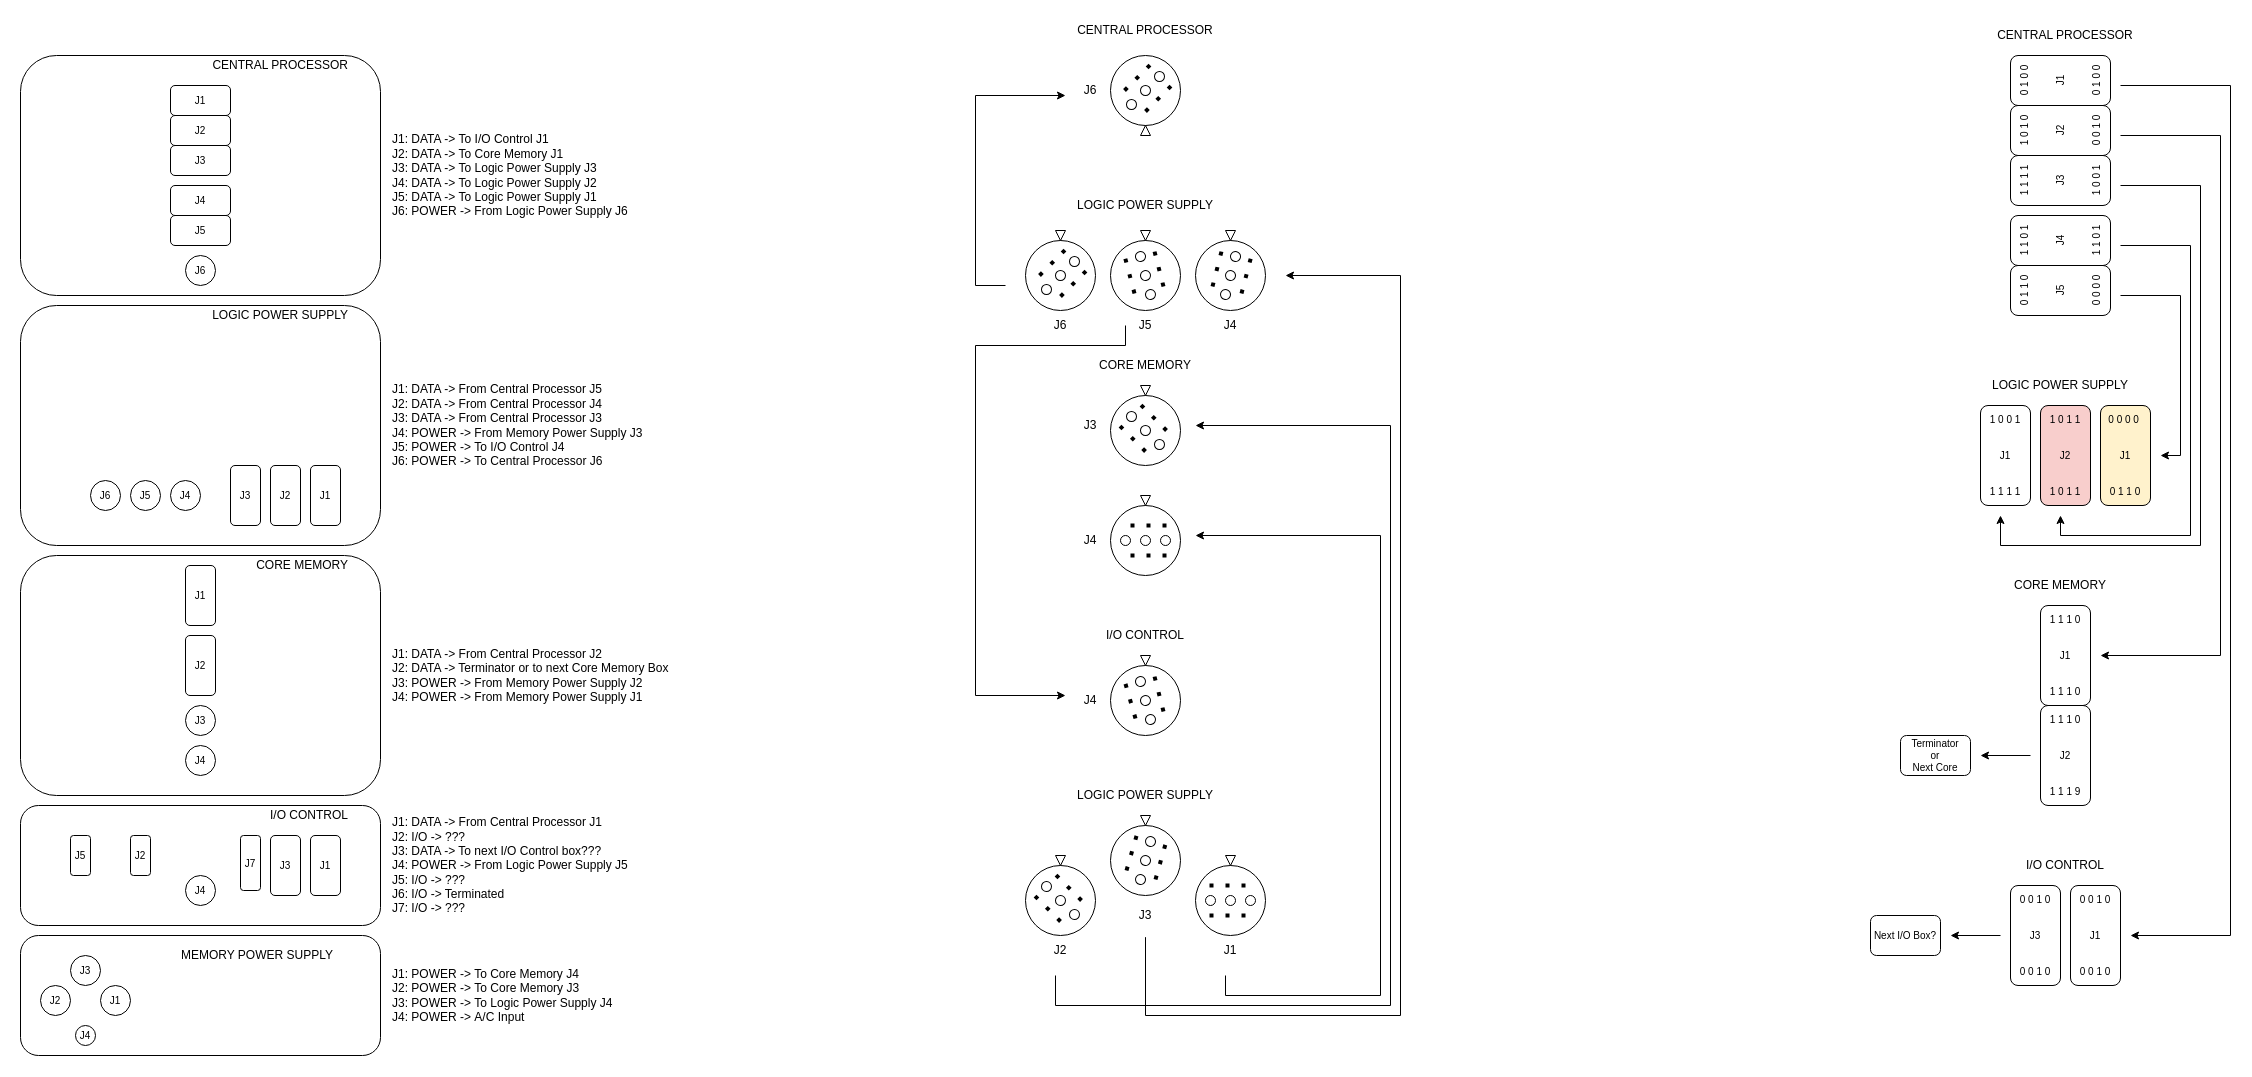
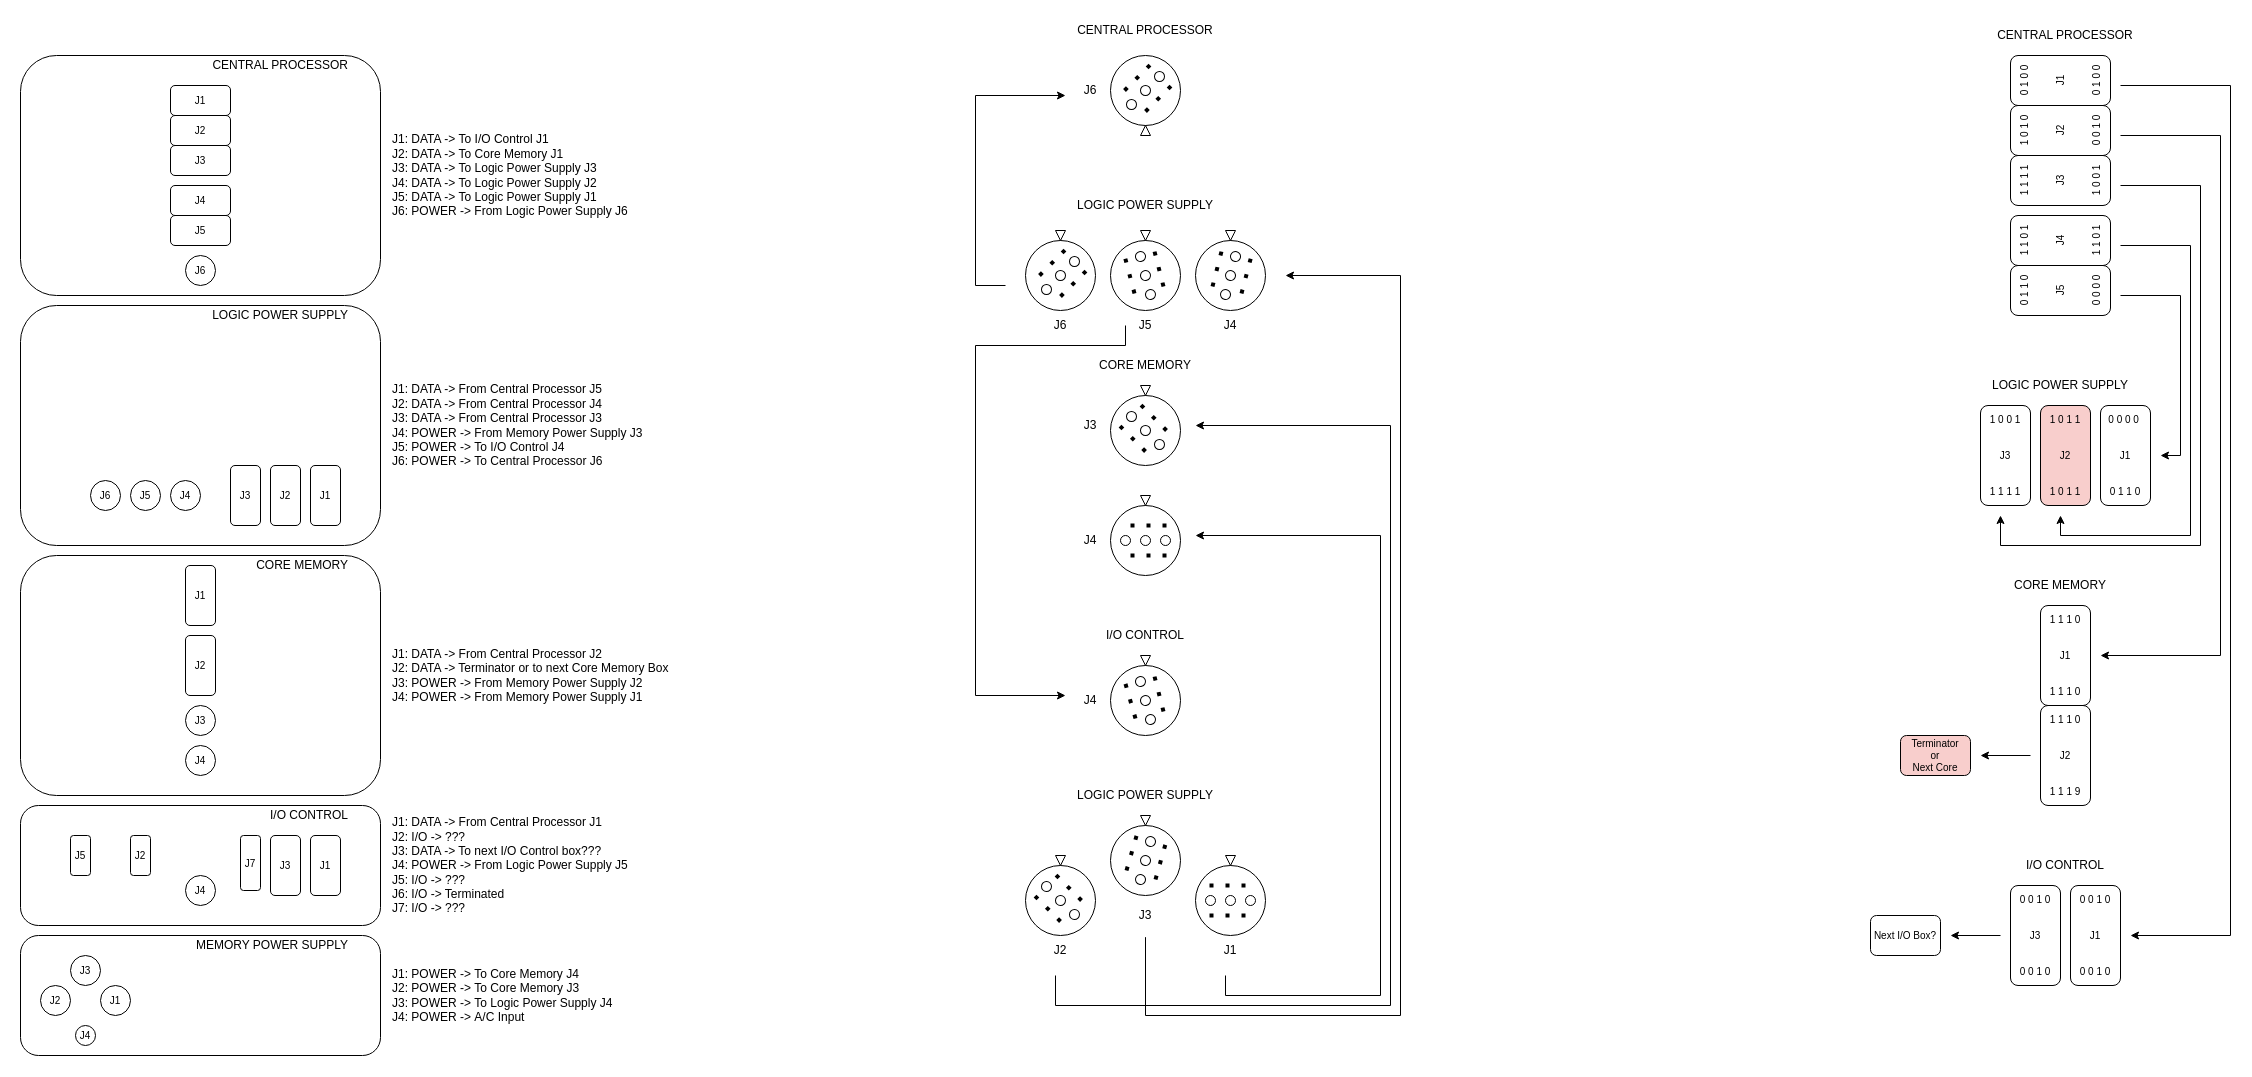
node "1 0 0 1 J1 1 1 1 1": label "1 0 0 1 J1 1 1 1 1" -> "1 0 0 1 J3 1 1 1 1"
node "0 0 0 0 J1 0 1 1 0": fillcolor #fff2cc -> #ffffff
node "Terminator or Next Core": fillcolor #ffffff -> #f8cecc
node "MEMORY POWER SUPPLY": moved (246, 956) -> (261, 946)
